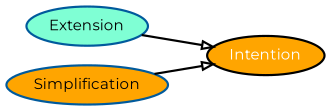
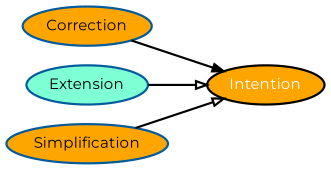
node "Correction": added
